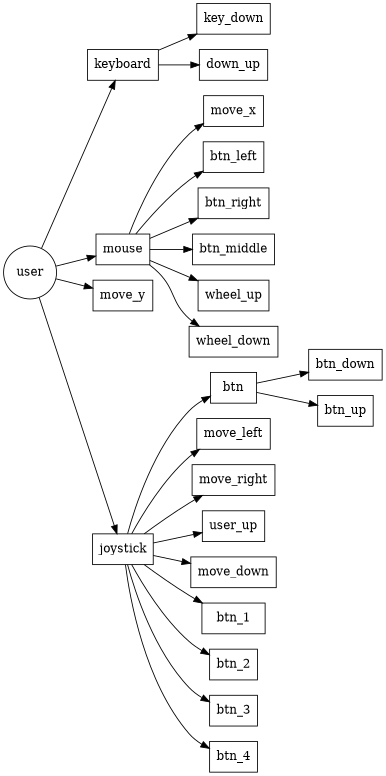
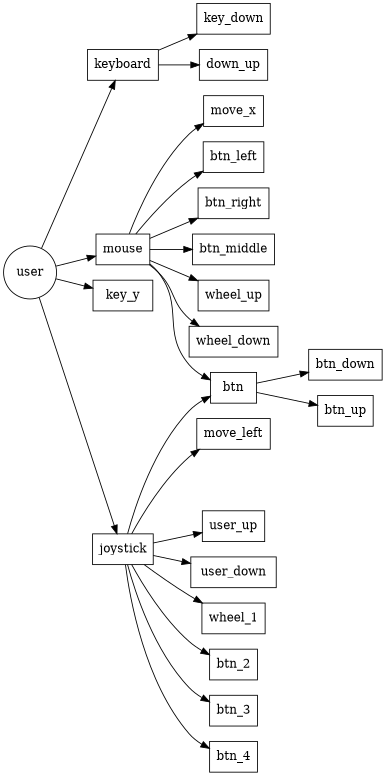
node "move_y": label "move_y" -> "key_y"
edge "mouse" -> "btn": added
node "move_right": removed
node "move_down": label "move_down" -> "user_down"
node "btn_1": label "btn_1" -> "wheel_1"
